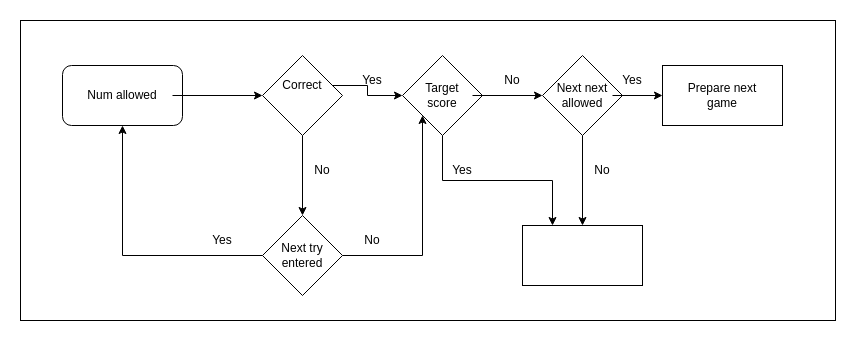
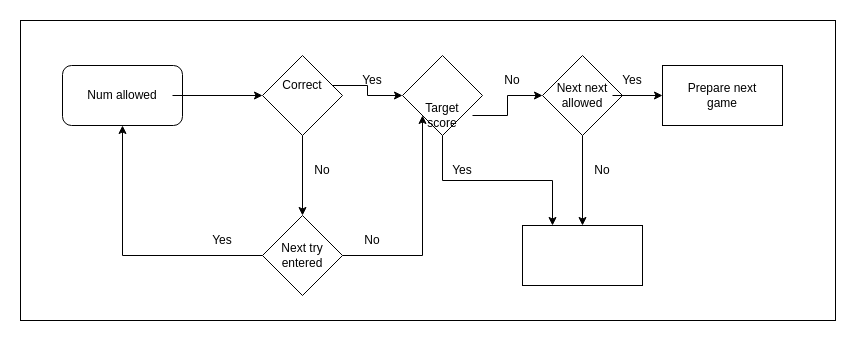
node "Target score": moved (443, 96) -> (443, 116)
